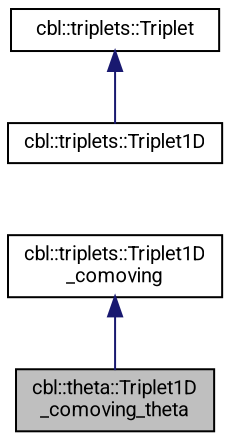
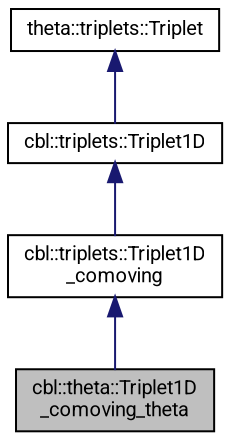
node "cbl::triplets::Triplet": label "cbl::triplets::Triplet" -> "theta::triplets::Triplet"
edge "cbl::triplets::Triplet1D _comoving" -> "cbl::triplets::Triplet1D": added
